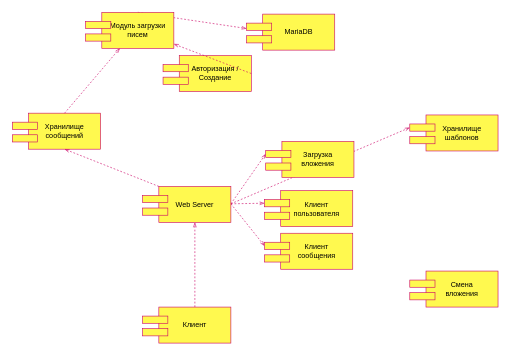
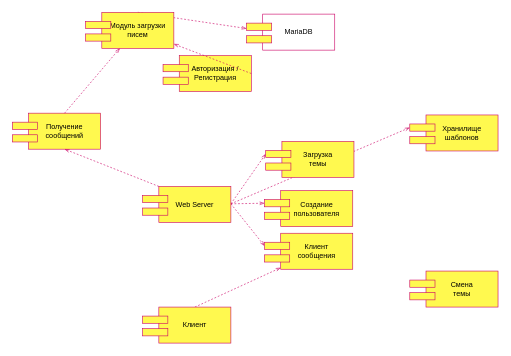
node "MariaDB": fillcolor #fff94f -> #ffffff
node "Авторизация / Создание": label "Авторизация / Создание" -> "Авторизация / Регистрация"
node "Хранилище сообщений": label "Хранилище сообщений" -> "Получение сообщений"
node "Загрузка вложения": label "Загрузка вложения" -> "Загрузка темы"
node "Клиент пользователя": label "Клиент пользователя" -> "Создание пользователя"
edge "Клиент" -> "Web Server": now "Клиент" -> "Клиент сообщения"
node "Смена вложения": label "Смена вложения" -> "Смена темы"
